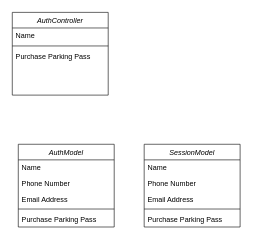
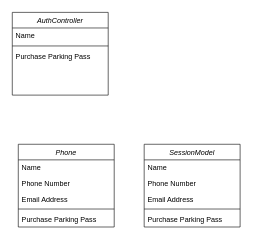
node "AuthModel": label "AuthModel" -> "Phone"
